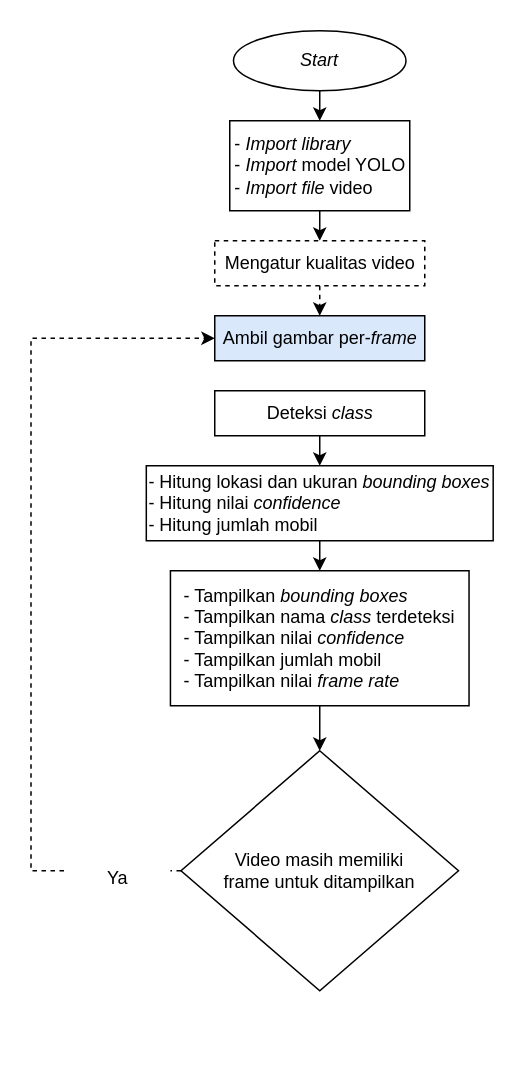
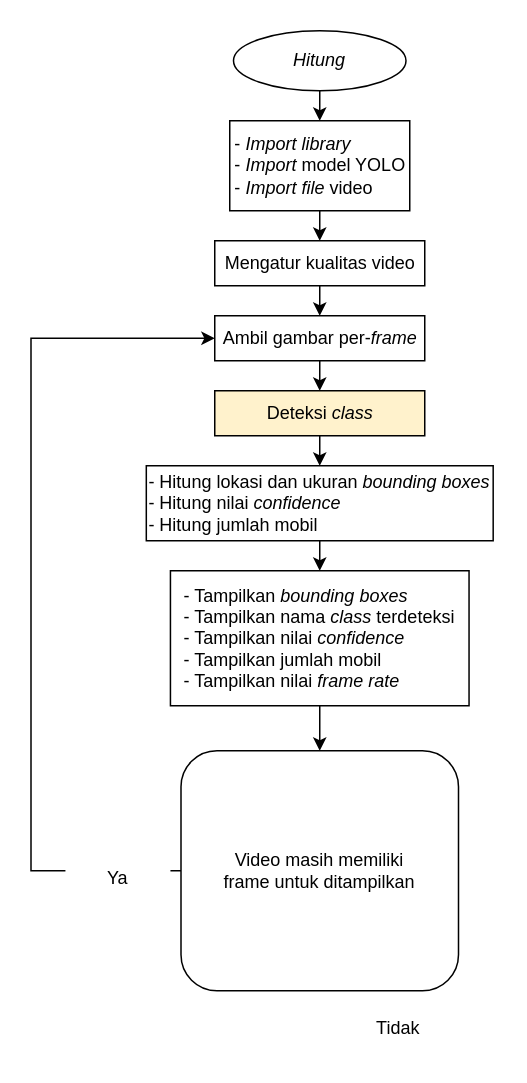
node "Start": label "Start" -> "Hitung"
node "Mengatur kualitas video": style dashed -> solid
edge "Mengatur kualitas video" -> "Ambil gambar per-frame": style dashed -> solid
node "Ambil gambar per-frame": fillcolor #dae8fc -> #ffffff
edge "Ambil gambar per-frame" -> "Deteksi class": added
node "Deteksi class": fillcolor #ffffff -> #fff2cc
edge "Video masih memiliki frame untuk ditampilkan" -> "Ambil gambar per-frame": style dashed -> solid
node "Video masih memiliki frame untuk ditampilkan": shape diamond -> rounded rectangle
node "Tidak": added
